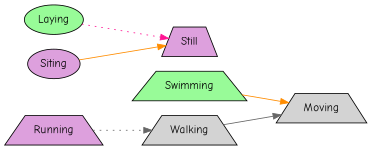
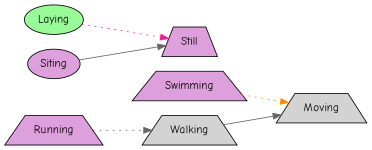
edge "Siting" -> "Still": color darkorange -> gray40
node "Swimming": fillcolor palegreen -> plum
edge "Swimming" -> "Moving": style solid -> dotted
